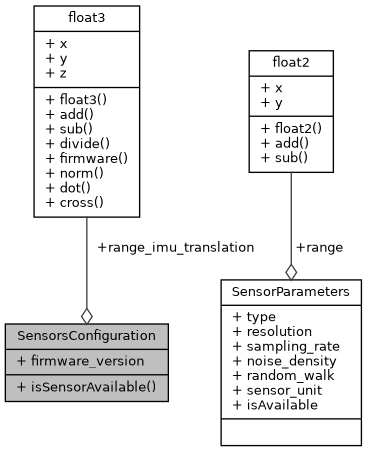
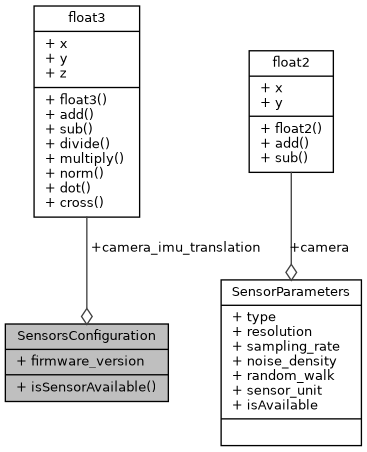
node "float3": text "+ firmware()" -> "+ multiply()"
edge "float3" -> "SensorsConfiguration": label " +range_imu_translation" -> " +camera_imu_translation"
edge "float2" -> "SensorParameters": label " +range" -> " +camera"
